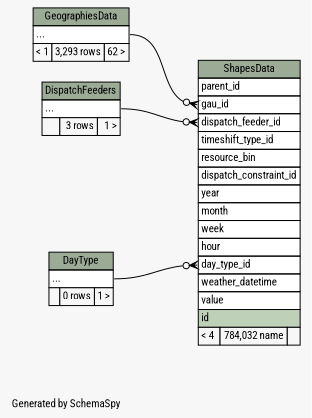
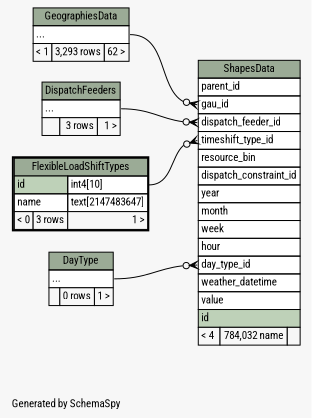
node "FlexibleLoadShiftTypes": added
